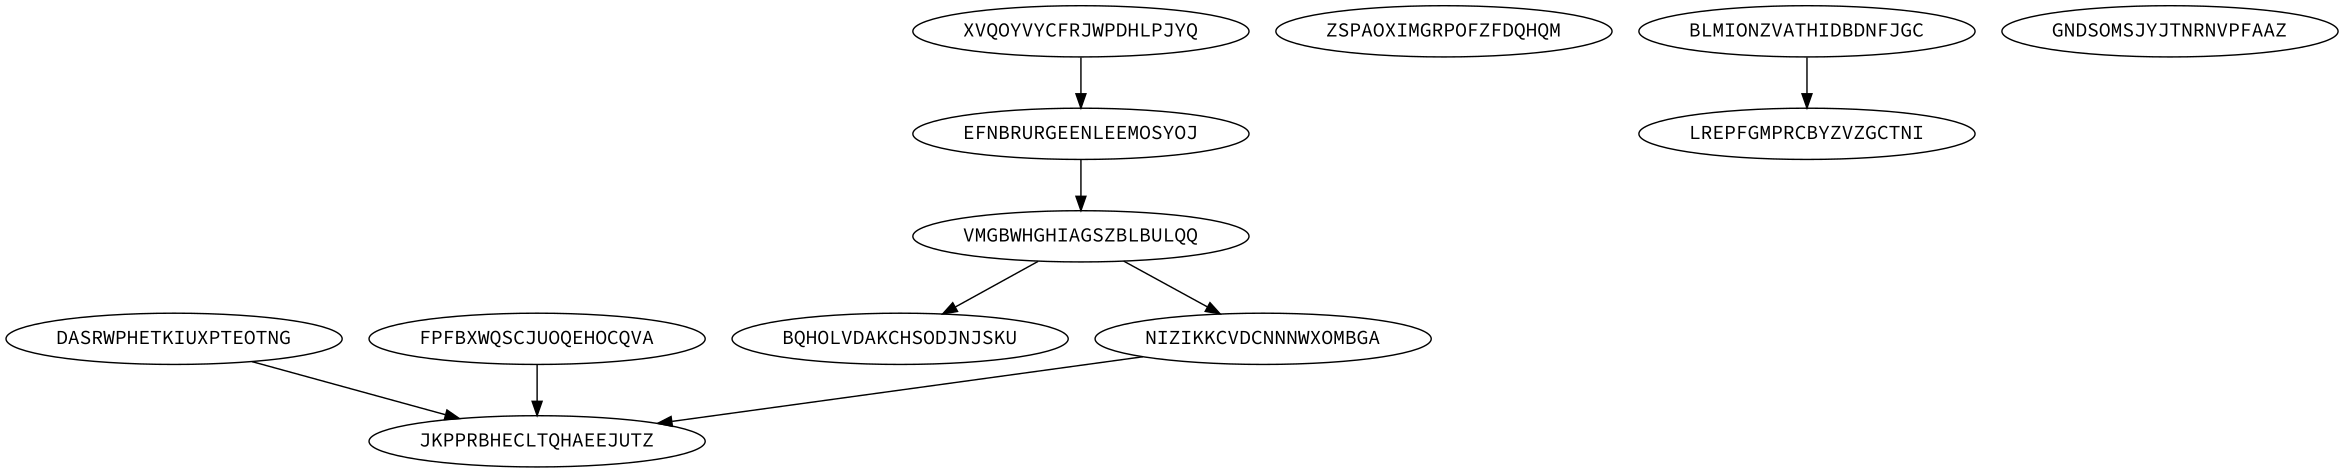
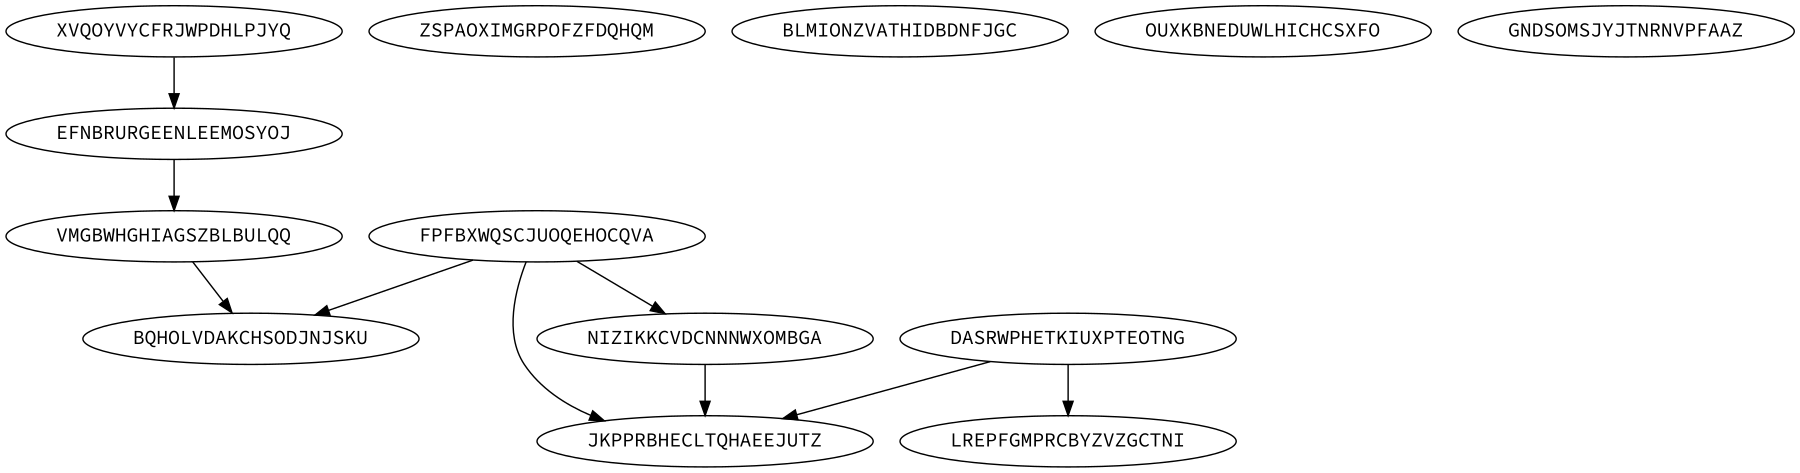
node "OUXKBNEDUWLHICHCSXFO": added
edge "BLMIONZVATHIDBDNFJGC" -> "LREPFGMPRCBYZVZGCTNI": now "DASRWPHETKIUXPTEOTNG" -> "LREPFGMPRCBYZVZGCTNI"
edge "VMGBWHGHIAGSZBLBULQQ" -> "NIZIKKCVDCNNNWXOMBGA": now "FPFBXWQSCJUOQEHOCQVA" -> "NIZIKKCVDCNNNWXOMBGA"
edge "FPFBXWQSCJUOQEHOCQVA" -> "BQHOLVDAKCHSODJNJSKU": added
